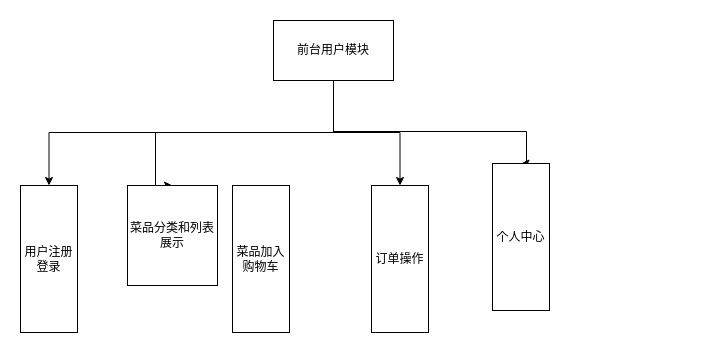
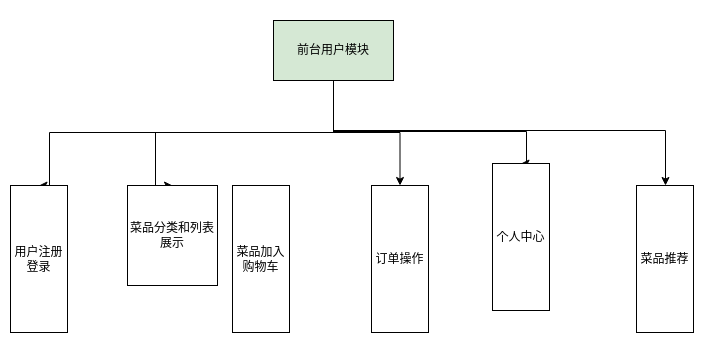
node "前台用户模块": fillcolor #ffffff -> #d5e8d4
edge "前台用户模块" -> "菜品推荐": added
node "用户注册登录": moved (49, 259) -> (39, 259)
node "菜品推荐": added
